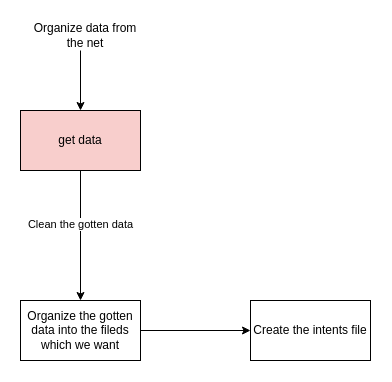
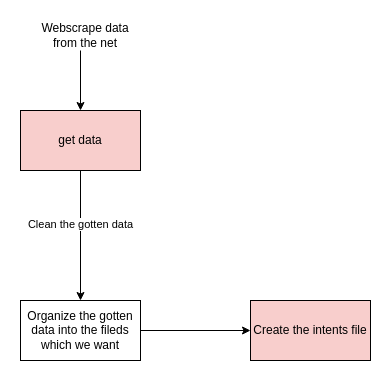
node "Organize data from the net": label "Organize data from the net" -> "Webscrape data from the net"
node "Create the intents file": fillcolor #ffffff -> #f8cecc
